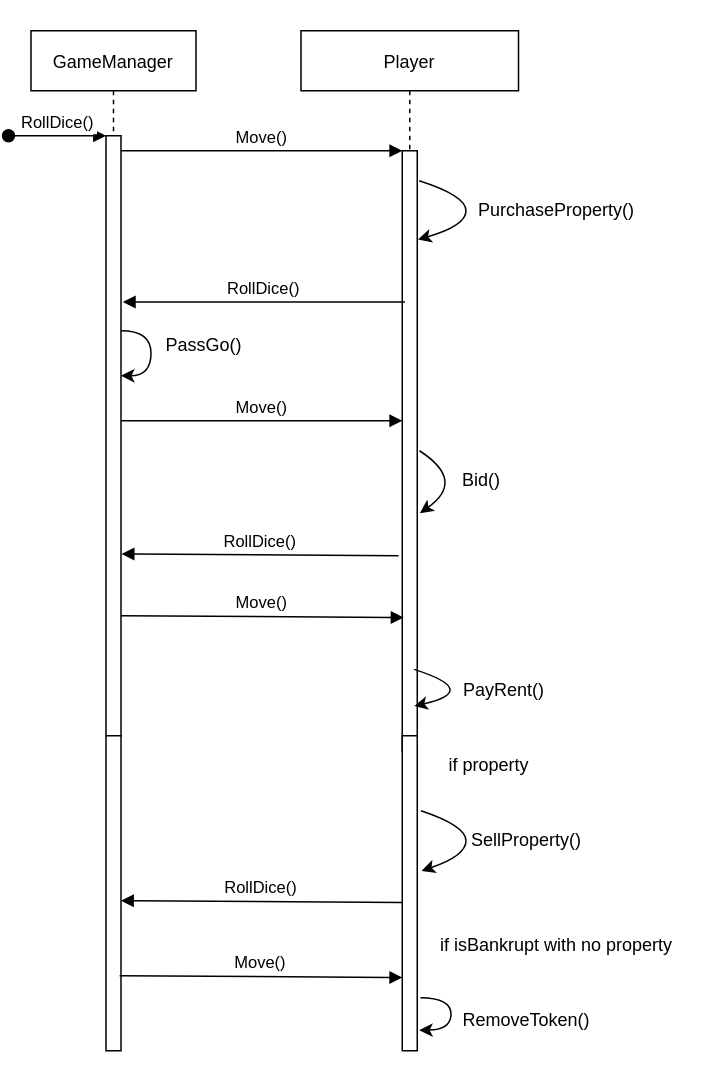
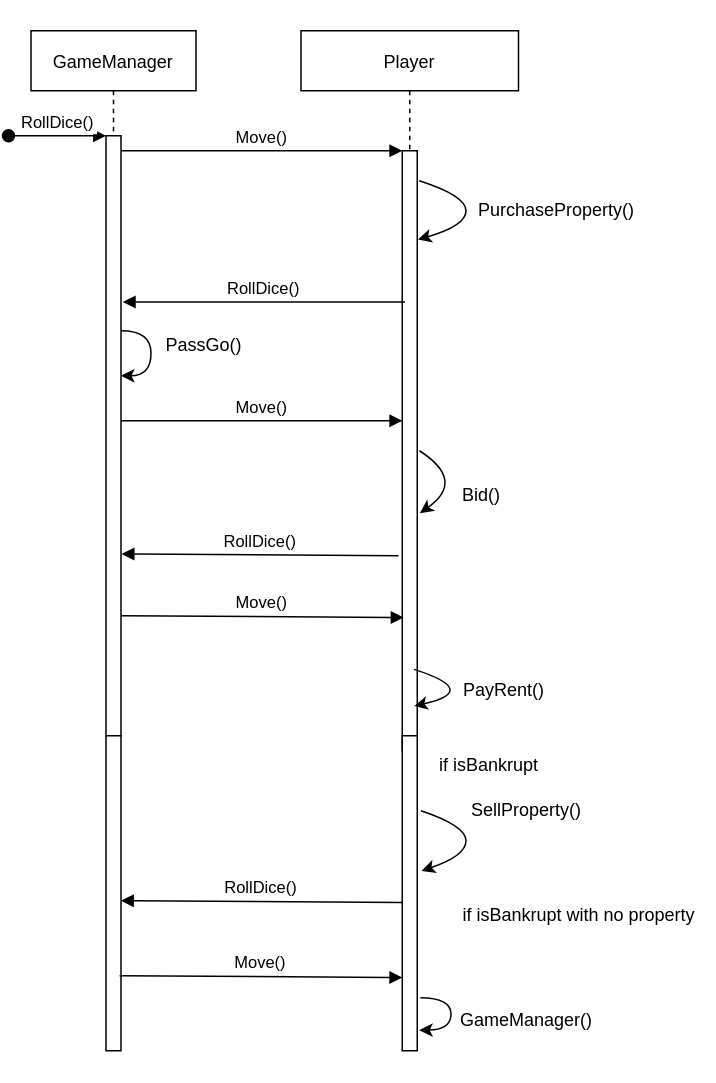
node "Bid()": moved (481, 481) -> (481, 496)
node "if property": label "if property" -> "if isBankrupt"
node "SellProperty()": moved (526, 841) -> (526, 811)
node "if isBankrupt with no property": moved (556, 946) -> (578, 916)
node "RemoveToken()": label "RemoveToken()" -> "GameManager()"
